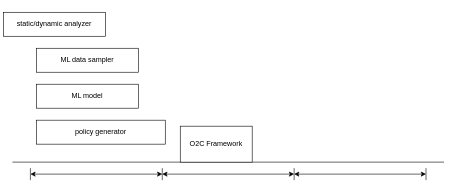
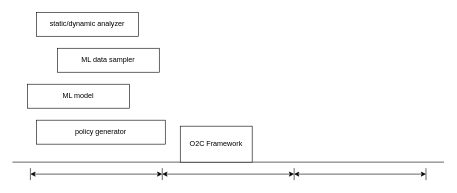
node "static/dynamic analyzer": moved (54, 24) -> (87, 24)
node "ML data sampler": moved (87, 60) -> (108, 60)
node "ML model": moved (87, 96) -> (78, 96)
